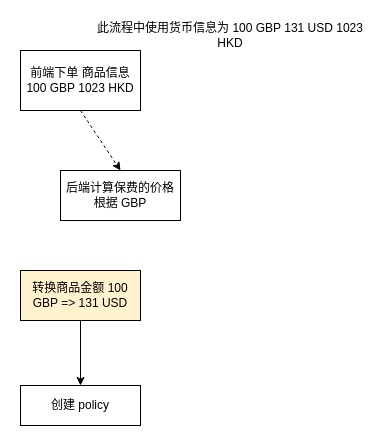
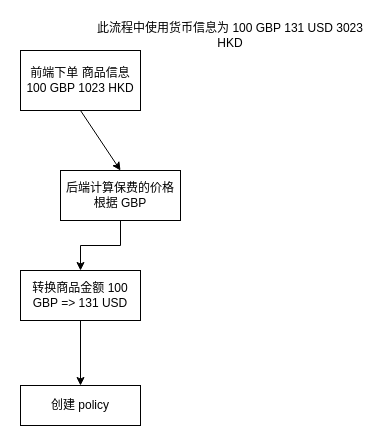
node "此流程中使用货币信息为 100 GBP 131 USD 1023 HKD": label "此流程中使用货币信息为 100 GBP 131 USD 1023 HKD" -> "此流程中使用货币信息为 100 GBP 131 USD 3023 HKD"
edge "前端下单 商品信息 100 GBP 1023 HKD" -> "后端计算保费的价格根据 GBP": style dashed -> solid
edge "后端计算保费的价格根据 GBP" -> "转换商品金额 100 GBP => 131 USD": added
node "转换商品金额 100 GBP => 131 USD": fillcolor #fff2cc -> #ffffff
